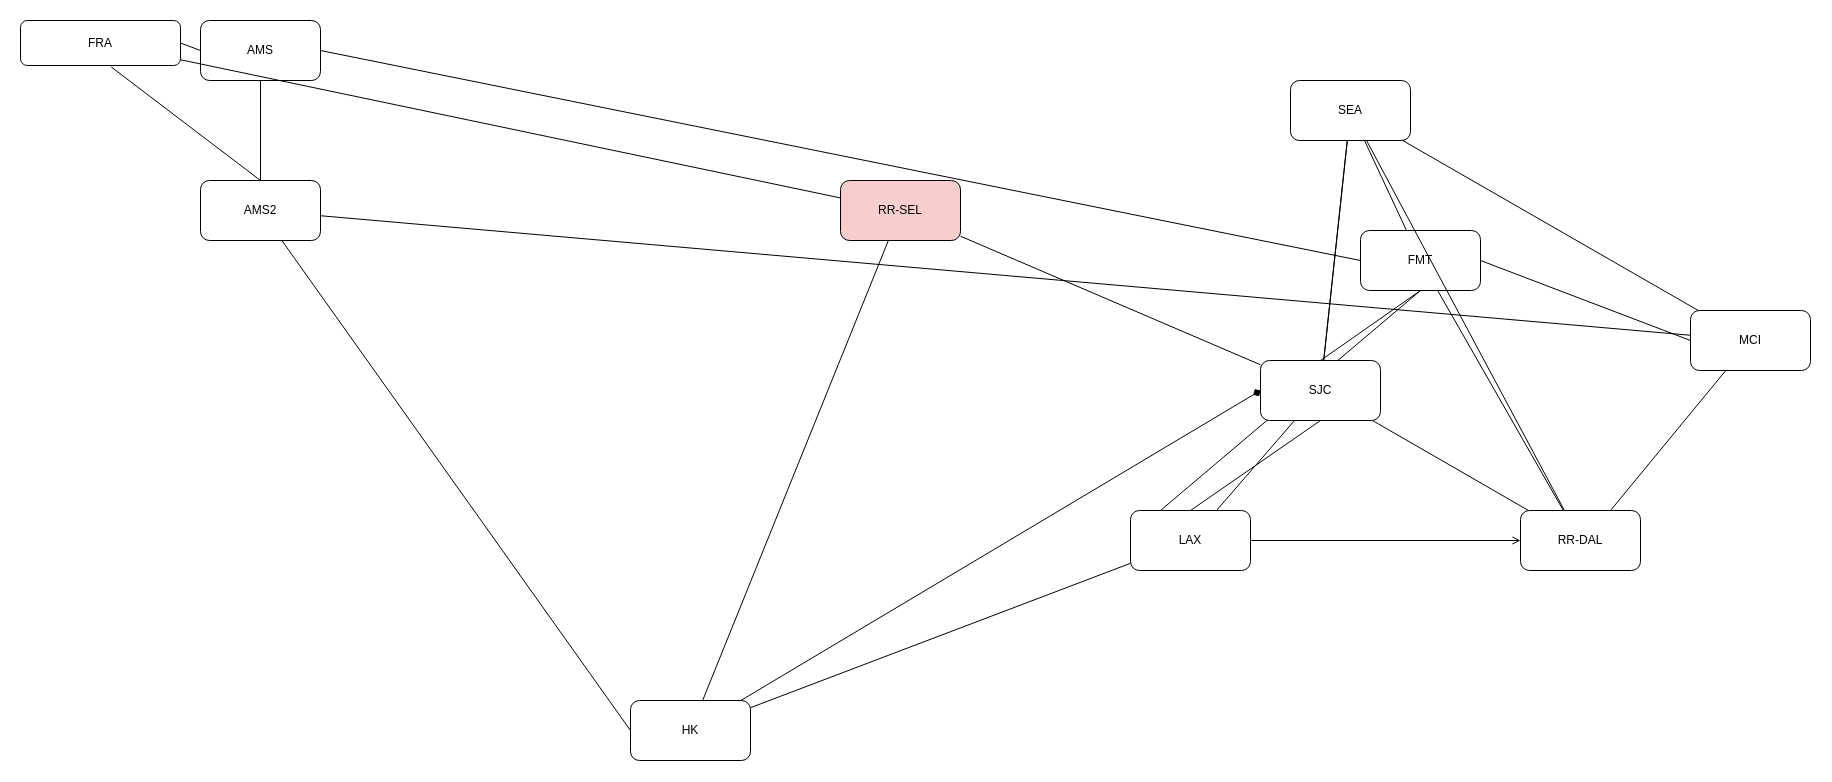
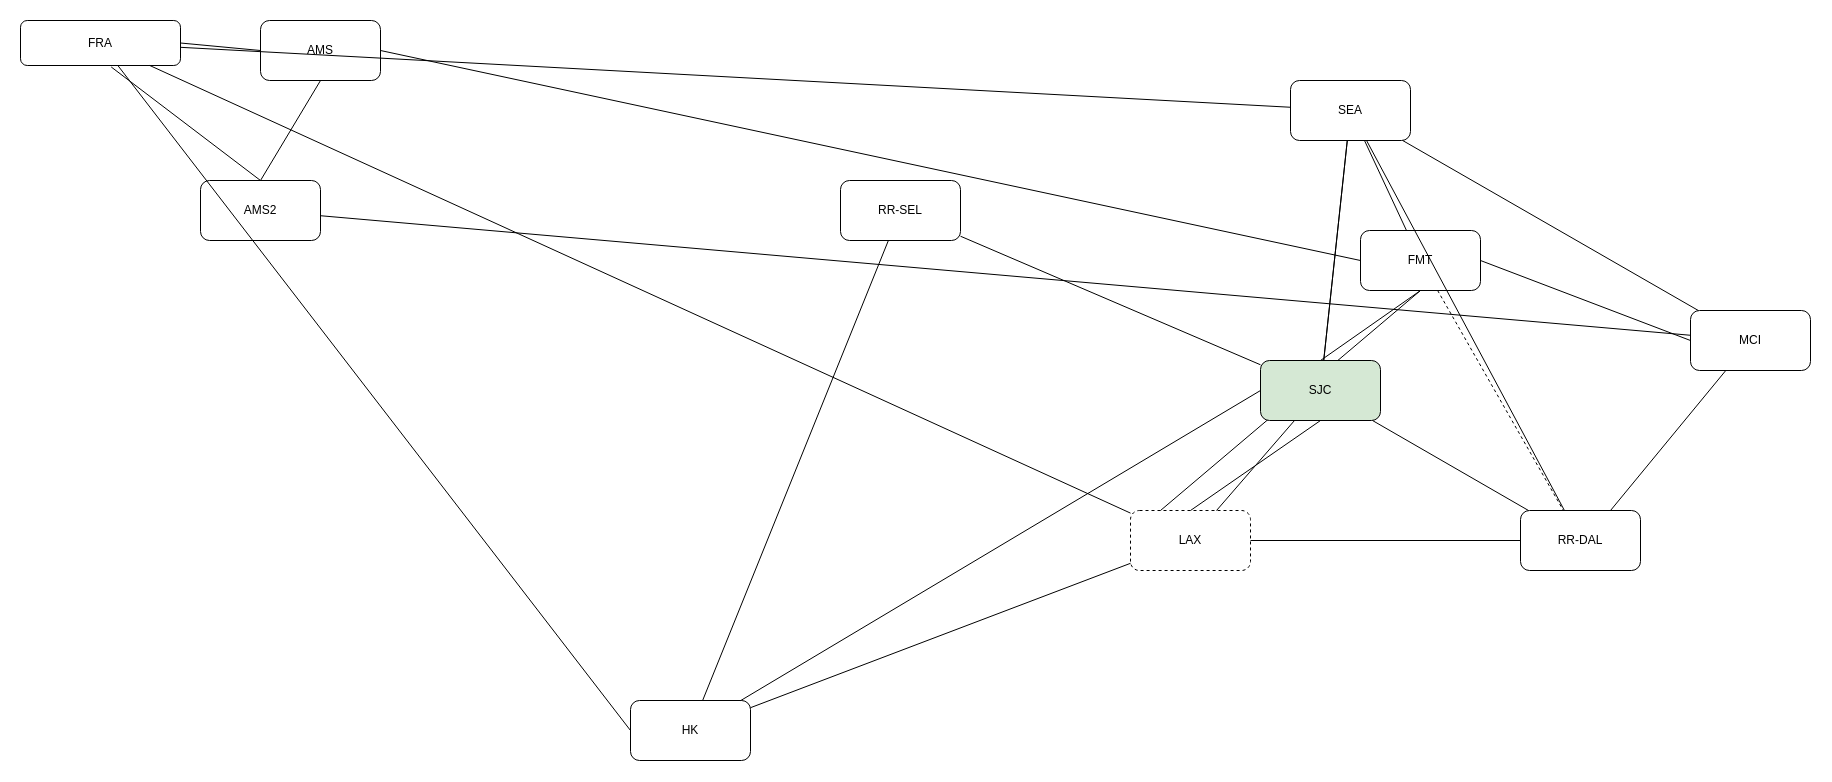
node "AMS": moved (261, 51) -> (321, 51)
edge "FRA" -- "SEA": added
edge "FRA" -- "RR-SEL": now "FRA" -- "LAX"
node "RR-SEL": fillcolor #f8cecc -> #ffffff
node "SJC": fillcolor #ffffff -> #d5e8d4
edge "HK" -> "SJC": arrowhead diamond -> none
edge "FMT" -- "RR-DAL": style solid -> dashed
edge "AMS2" -- "HK": now "FRA" -- "HK"
node "LAX": style solid -> dashed
edge "LAX" -> "RR-DAL": arrowhead open -> none
